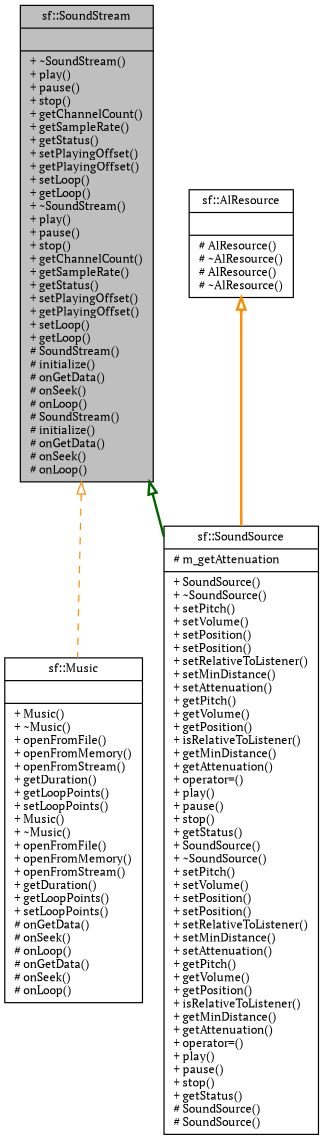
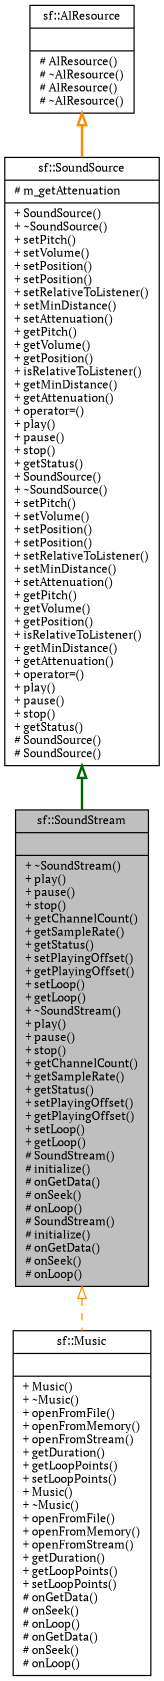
edge "sf::SoundSource" -> "sf::SoundStream": reversed
